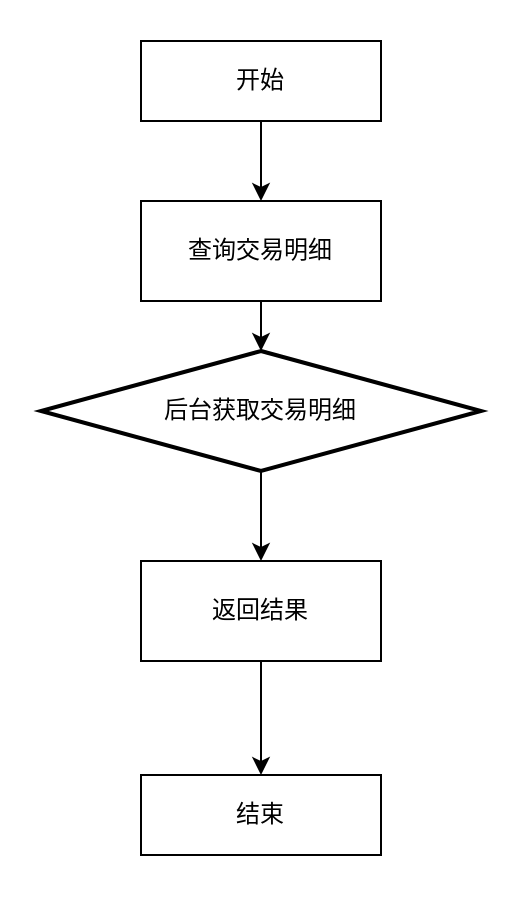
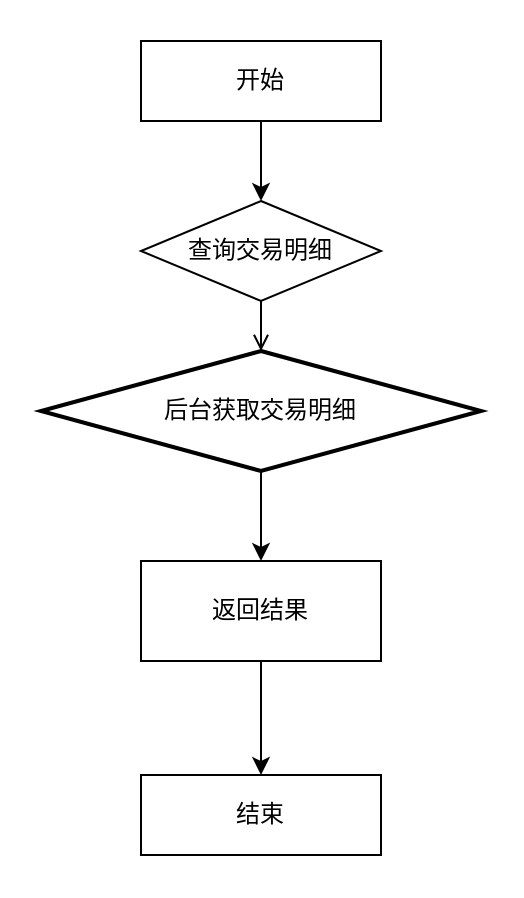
node "查询交易明细": shape rectangle -> diamond
edge "查询交易明细" -> "后台获取交易明细": arrowhead classic -> open
